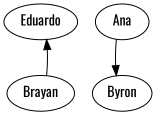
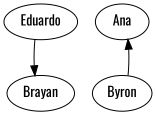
edge "Ana" -> "Byron": reversed
edge "Brayan" -> "Eduardo": reversed
